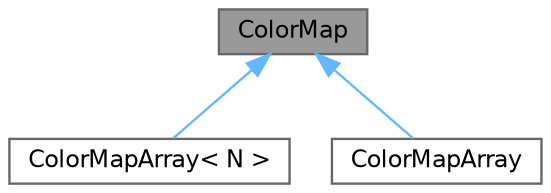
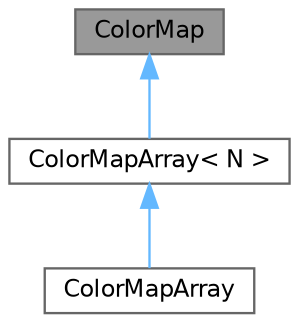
edge "ColorMapArray" -> "ColorMap": now "ColorMapArray" -> "ColorMapArray< N >"
